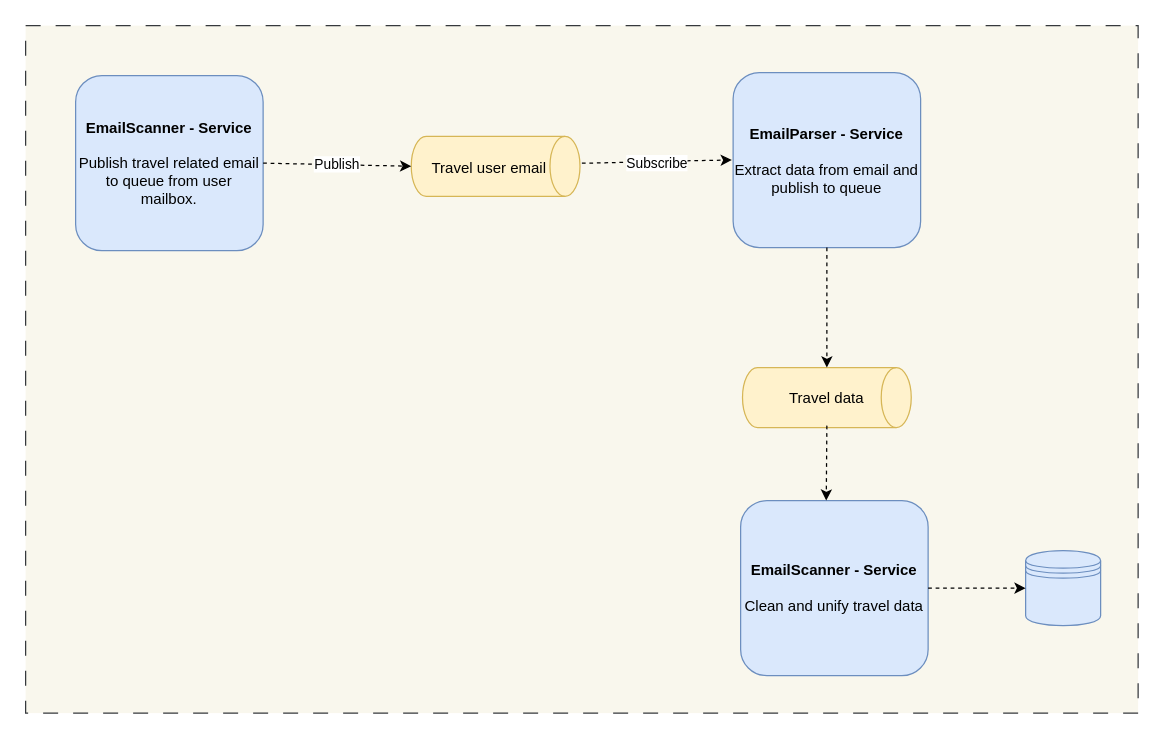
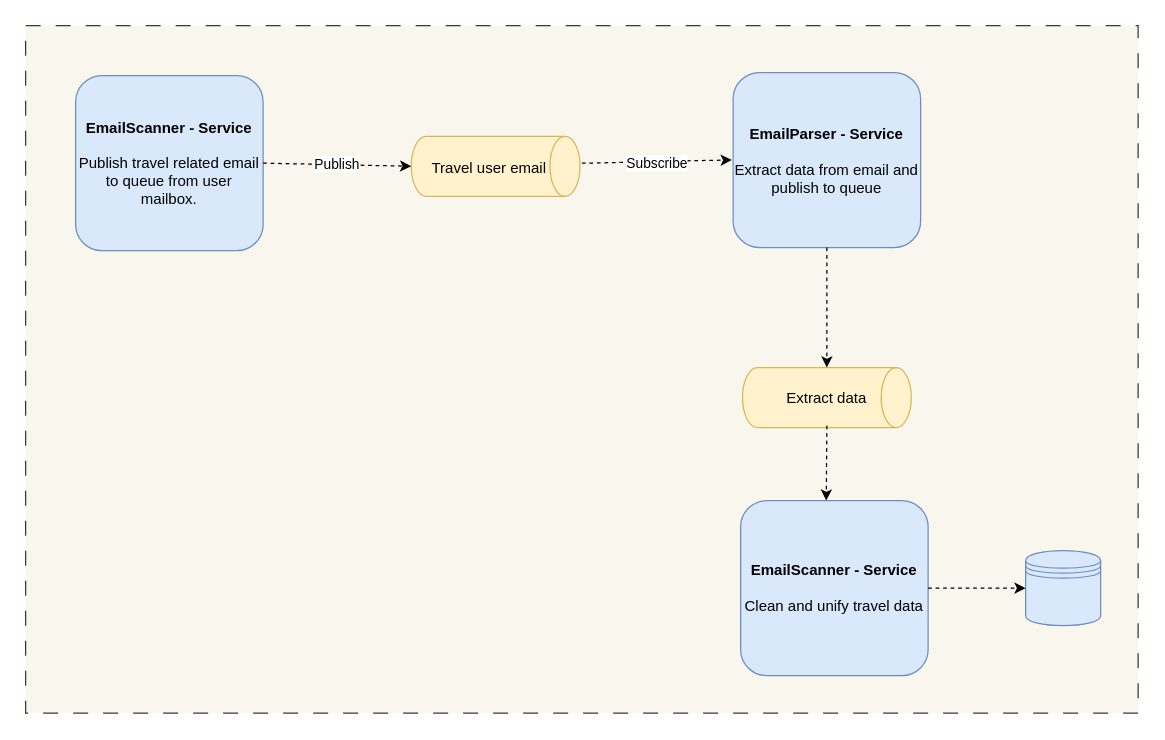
node "Travel data": label "Travel data" -> "Extract data"
